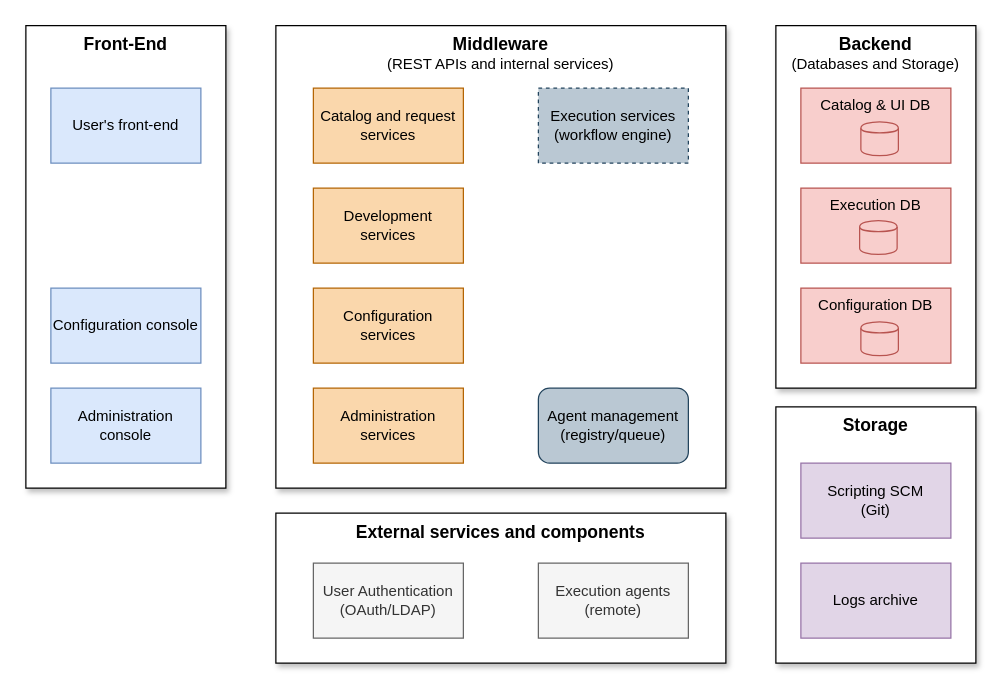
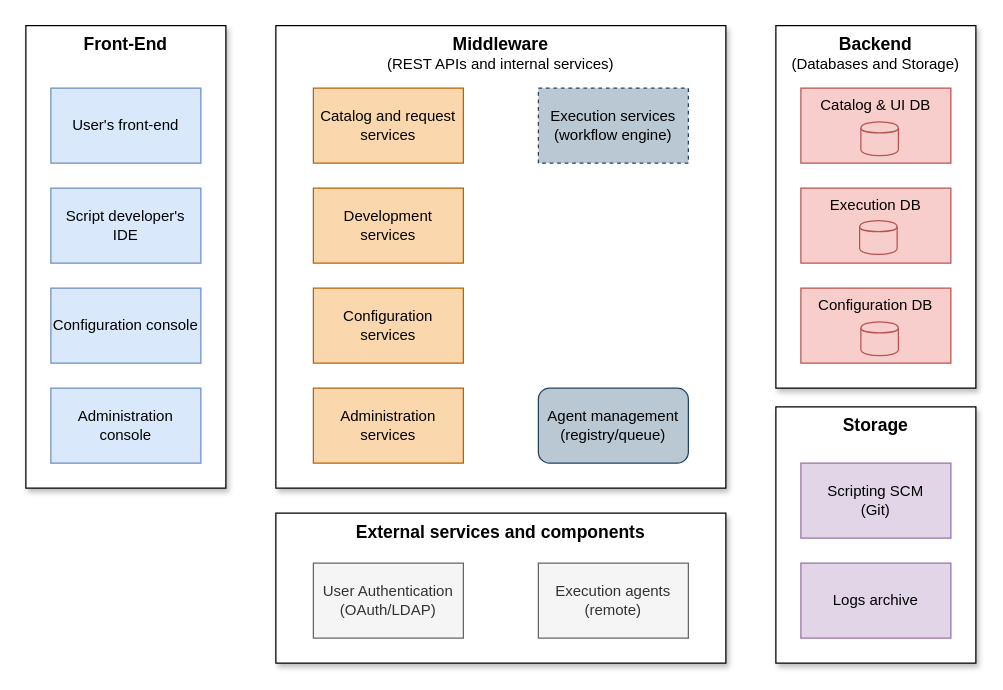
node "Script developer's IDE": added
